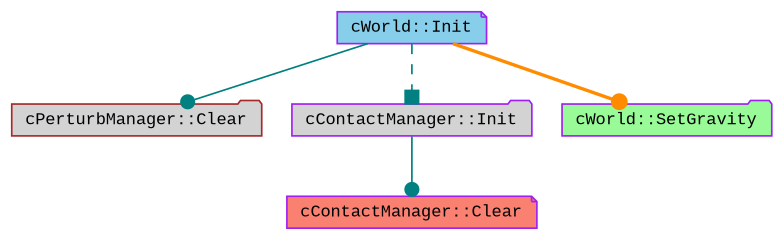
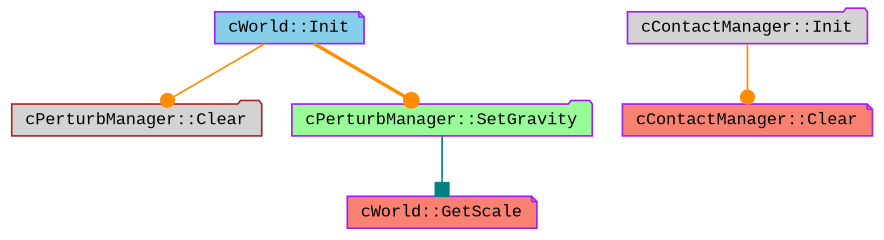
edge "cWorld::Init" -> "cContactManager::Init": removed
edge "cWorld::Init" -> "cPerturbManager::Clear": color teal -> darkorange
node "cWorld::SetGravity": label "cWorld::SetGravity" -> "cPerturbManager::SetGravity"
edge "cContactManager::Init" -> "cContactManager::Clear": color teal -> darkorange
node "cWorld::GetScale": added
